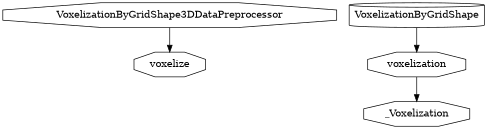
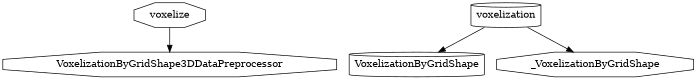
edge "VoxelizationByGridShape3DDataPreprocessor" -> "voxelize": reversed
edge "VoxelizationByGridShape" -> "voxelization": reversed
node "voxelization": shape octagon -> cylinder
node "_Voxelization": label "_Voxelization" -> "_VoxelizationByGridShape"
